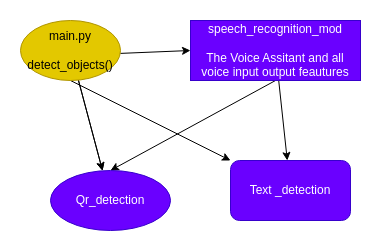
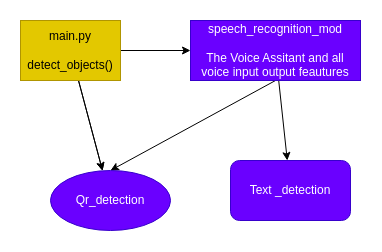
node "main.py detect_objects()": shape ellipse -> rectangle
edge "main.py detect_objects()" -> "Text _detection": removed
